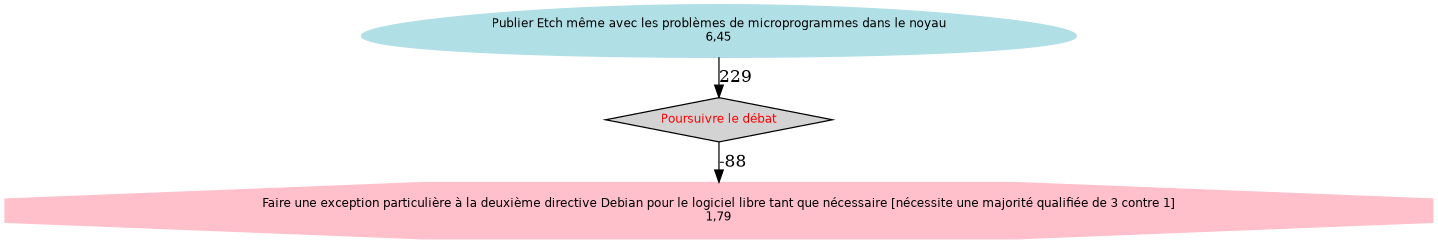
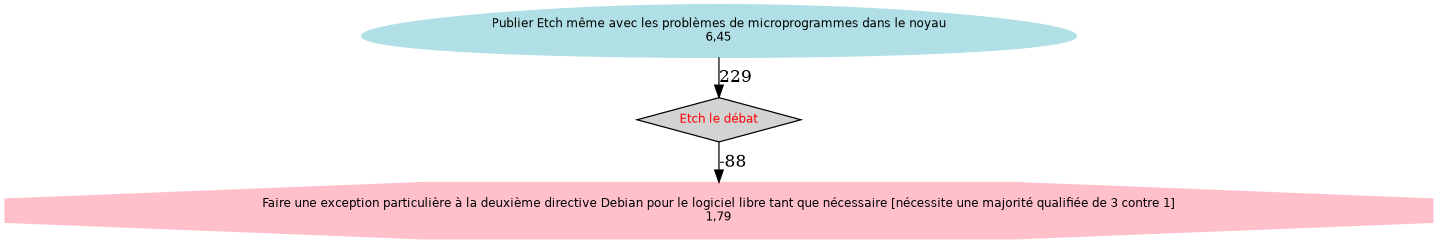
node "Poursuivre le débat": label "Poursuivre le débat" -> "Etch le débat"
